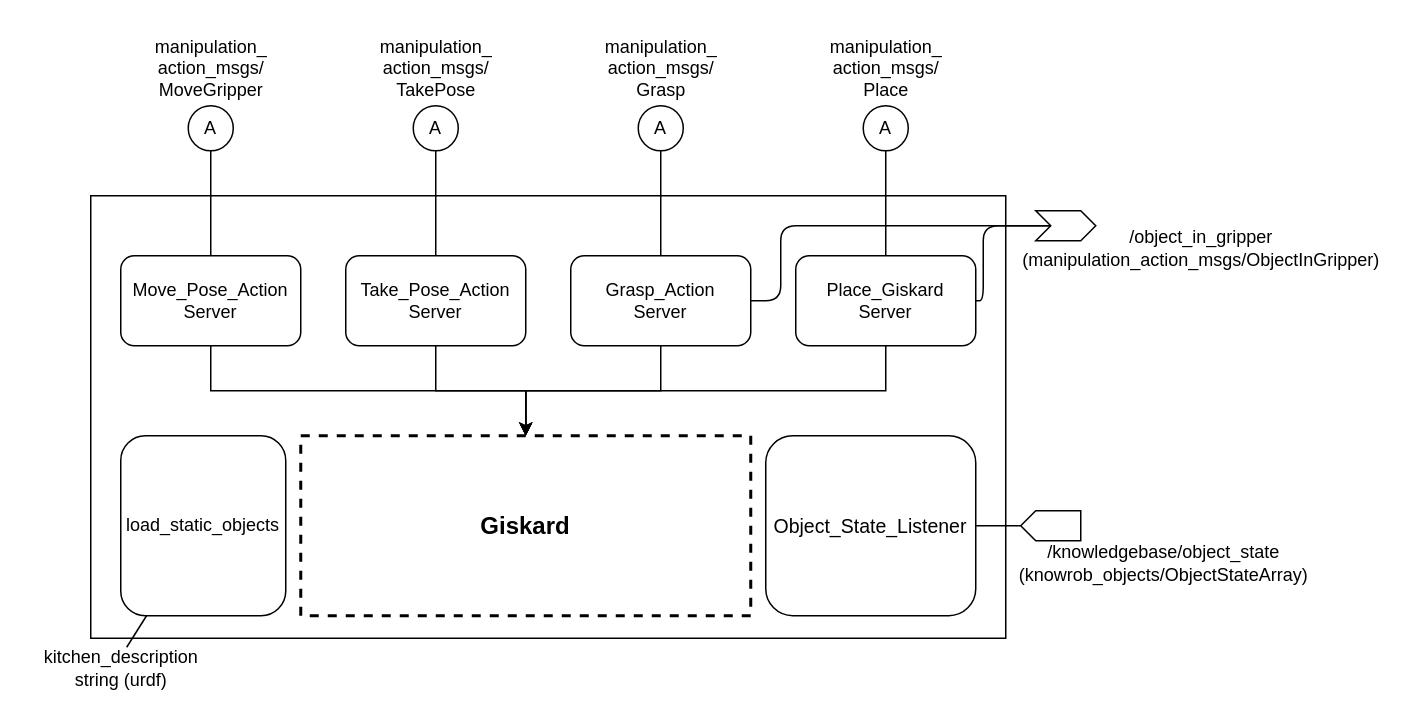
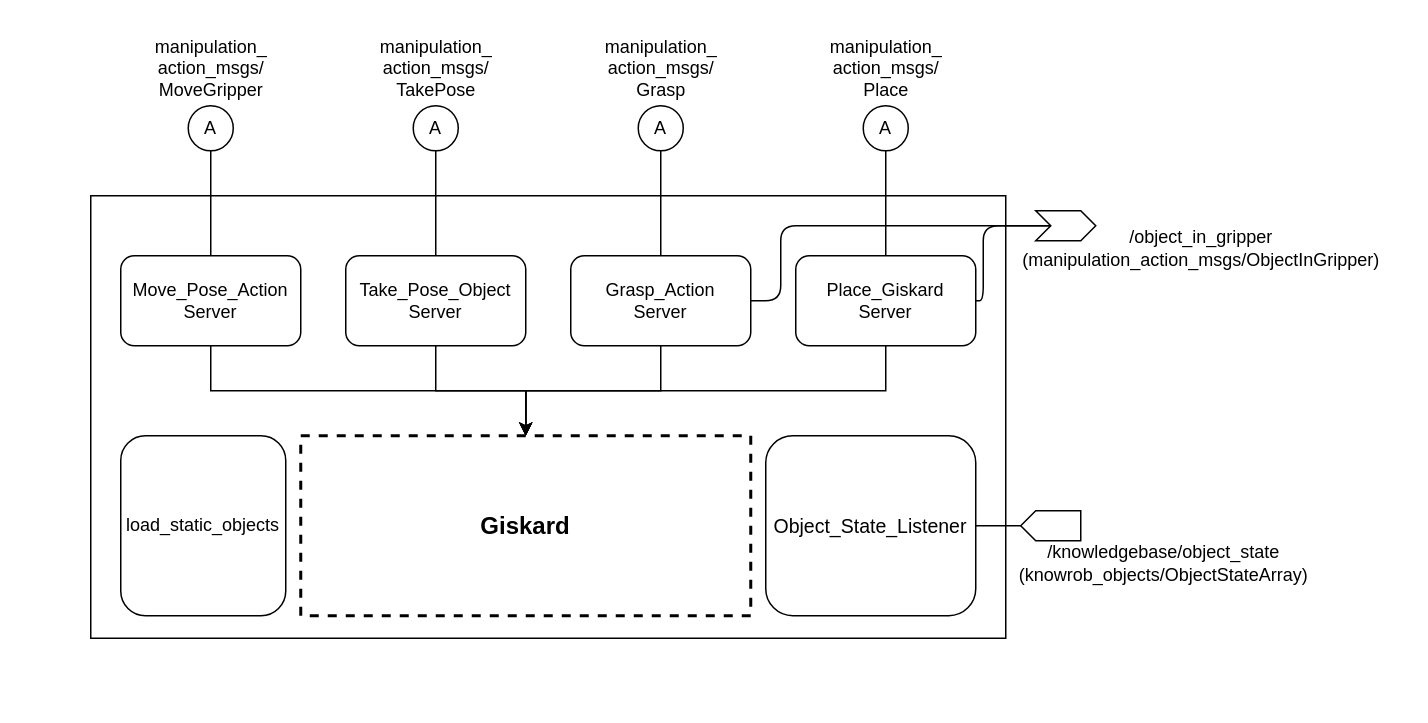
node "Take_Pose_Action Server": label "Take_Pose_Action Server" -> "Take_Pose_Object Server"
edge "load_static_objects" -- "kitchen_description string (urdf)": removed
node "kitchen_description string (urdf)": removed
